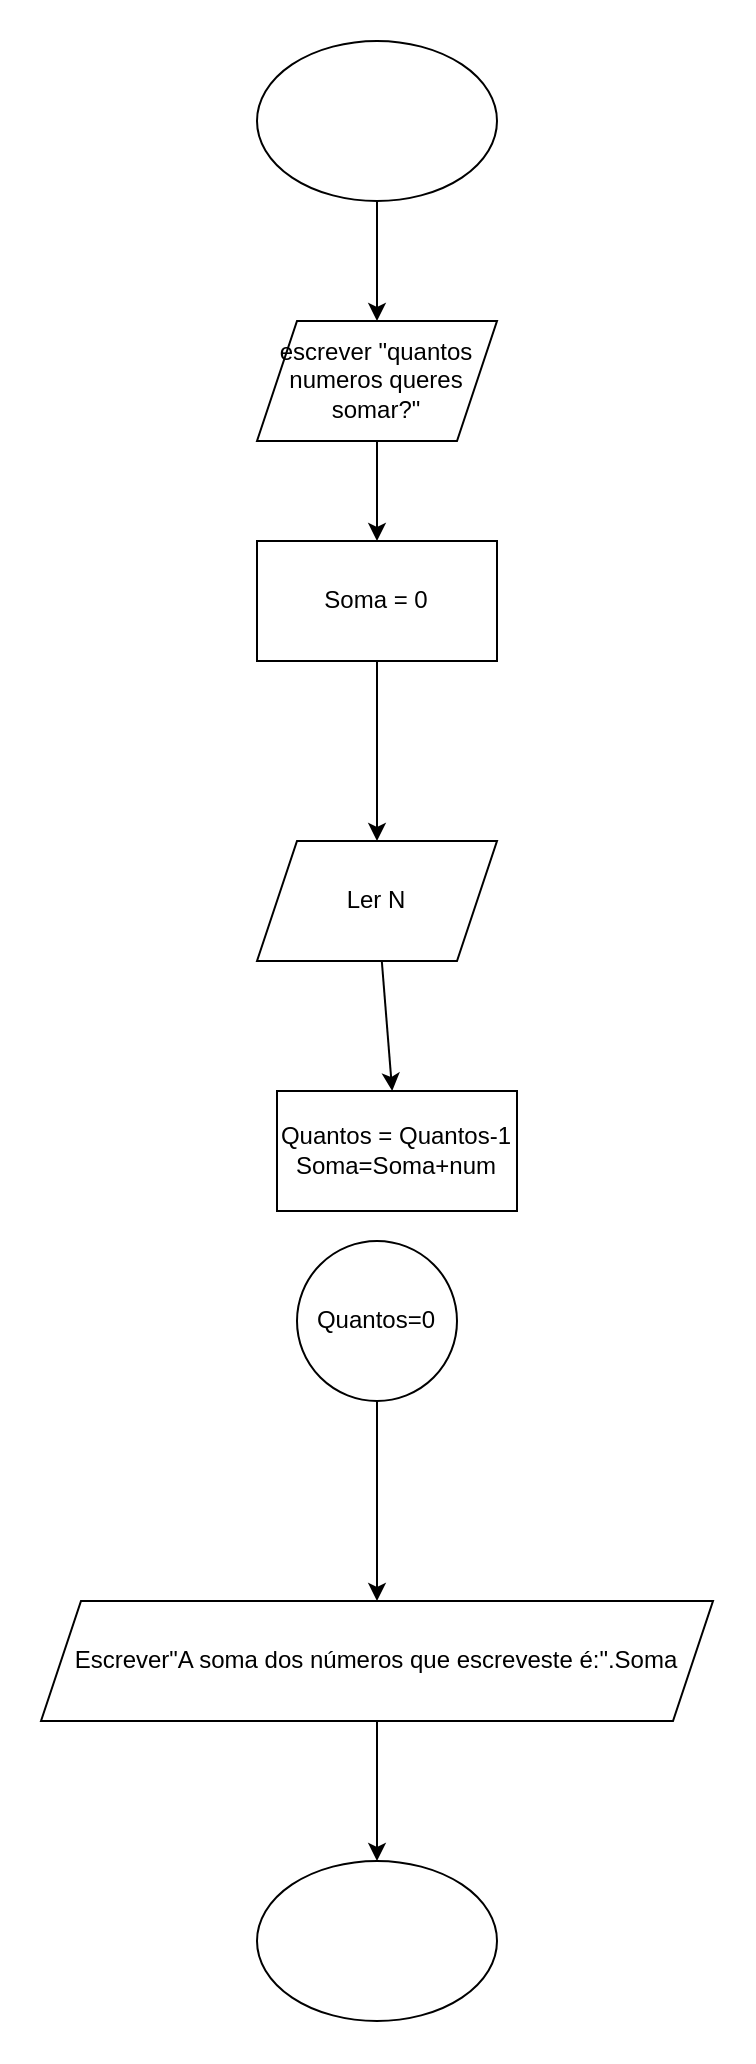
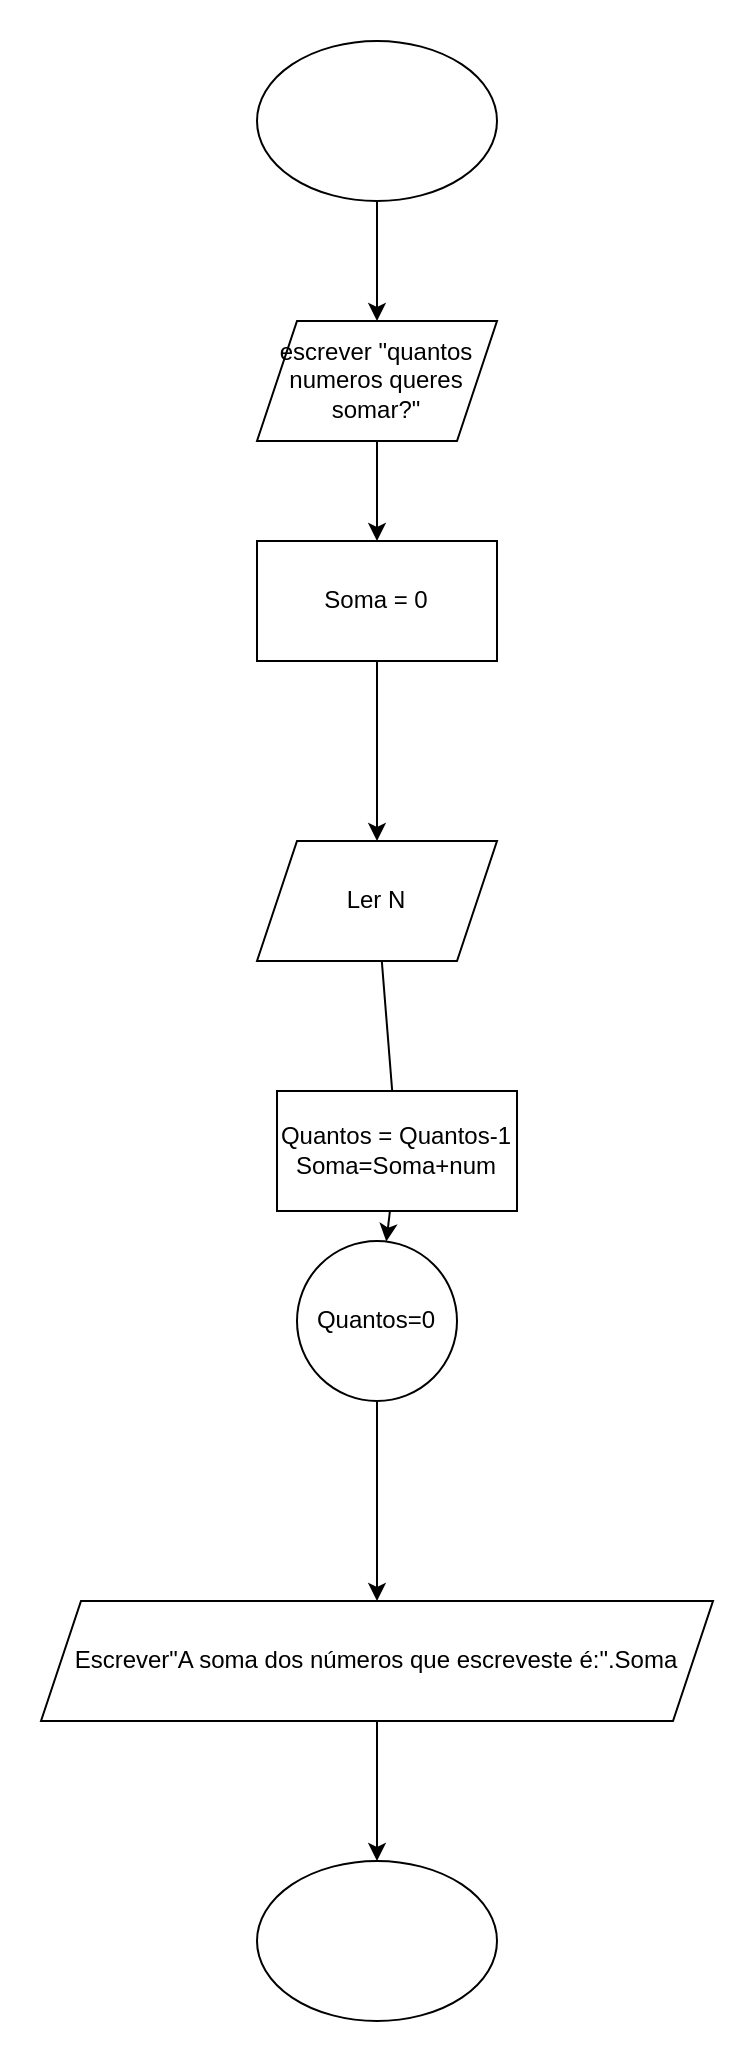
edge "Ler N" -> "Quantos = Quantos-1 Soma=Soma+num": arrowhead classic -> none
edge "Quantos = Quantos-1 Soma=Soma+num" -> "Quantos=0": added
